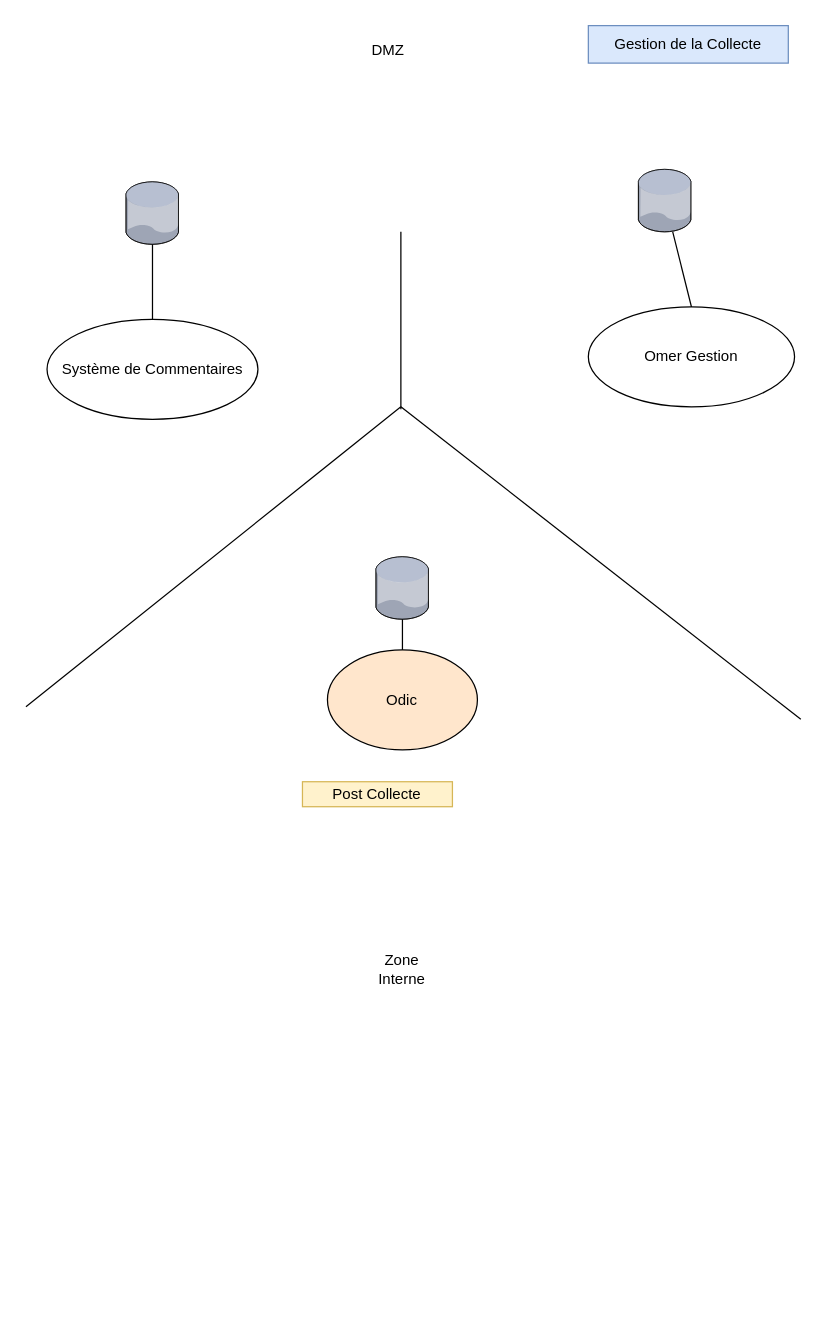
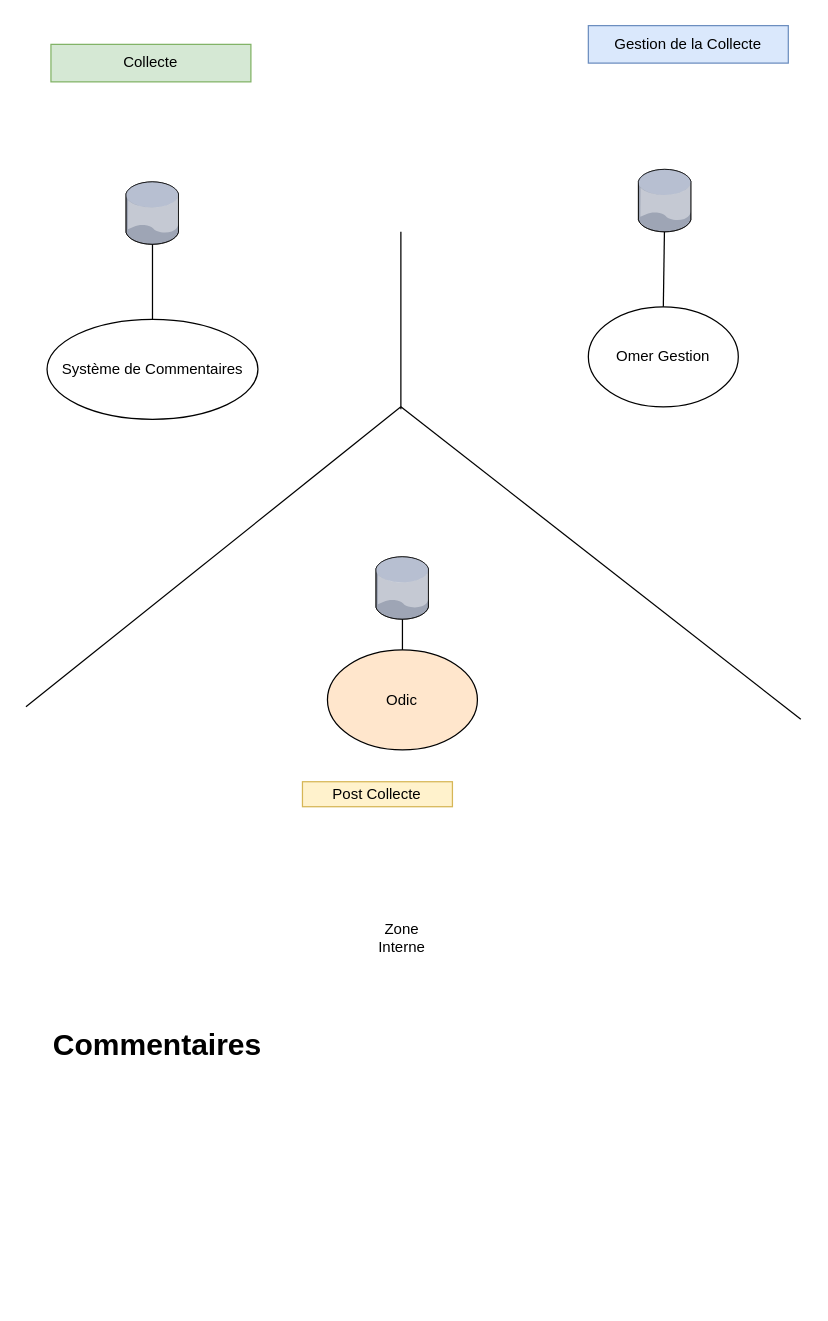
node "DMZ": removed
node "Collecte": added
node "Omer Gestion": size 206x100 -> 150x100
node "Zone Interne": moved (402, 969) -> (402, 938)
node "Commentaires": added
